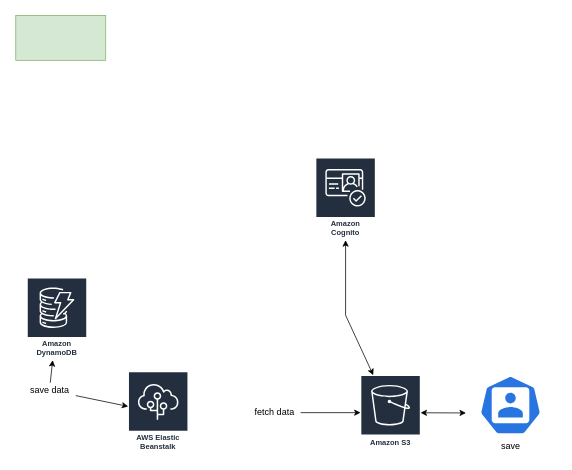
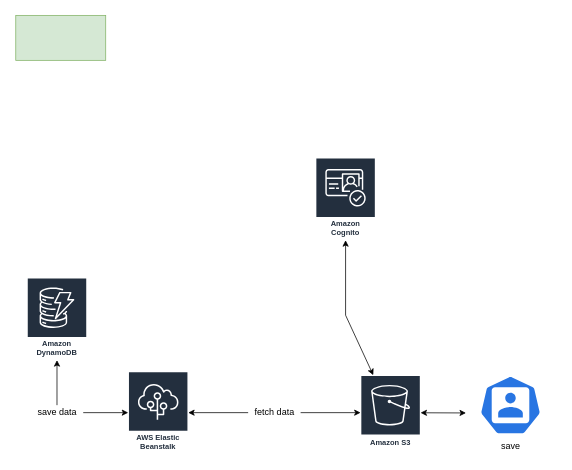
node "save data": moved (49, 390) -> (57, 413)
edge "fetch data" -> "AWS Elastic Beanstalk": added
